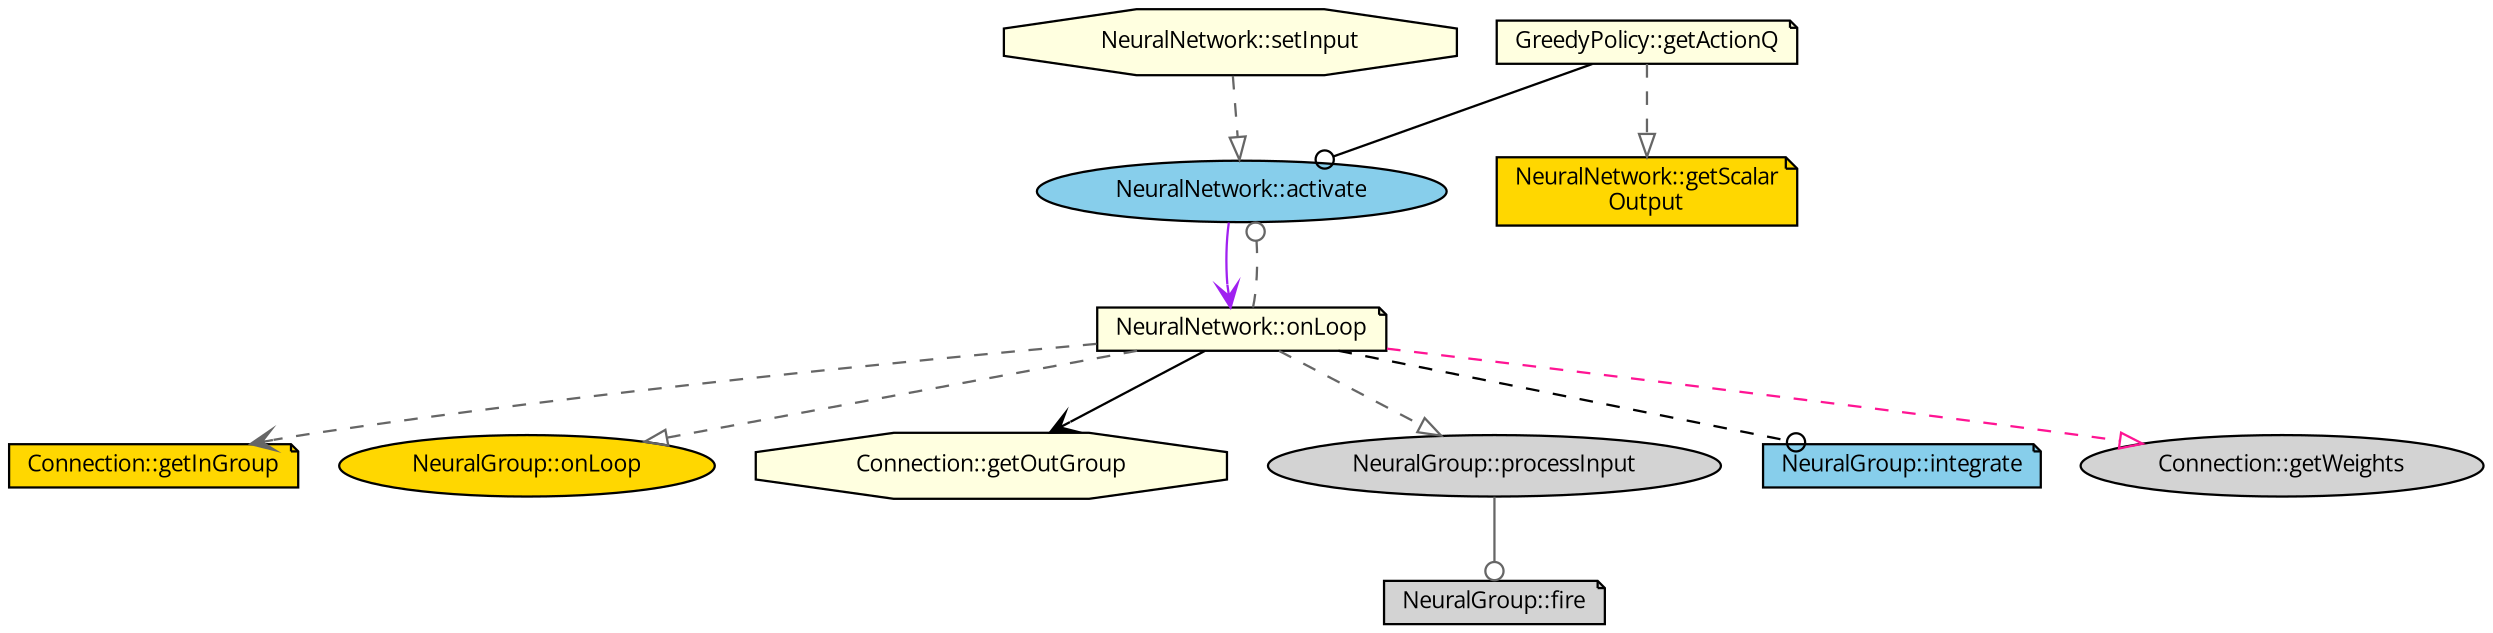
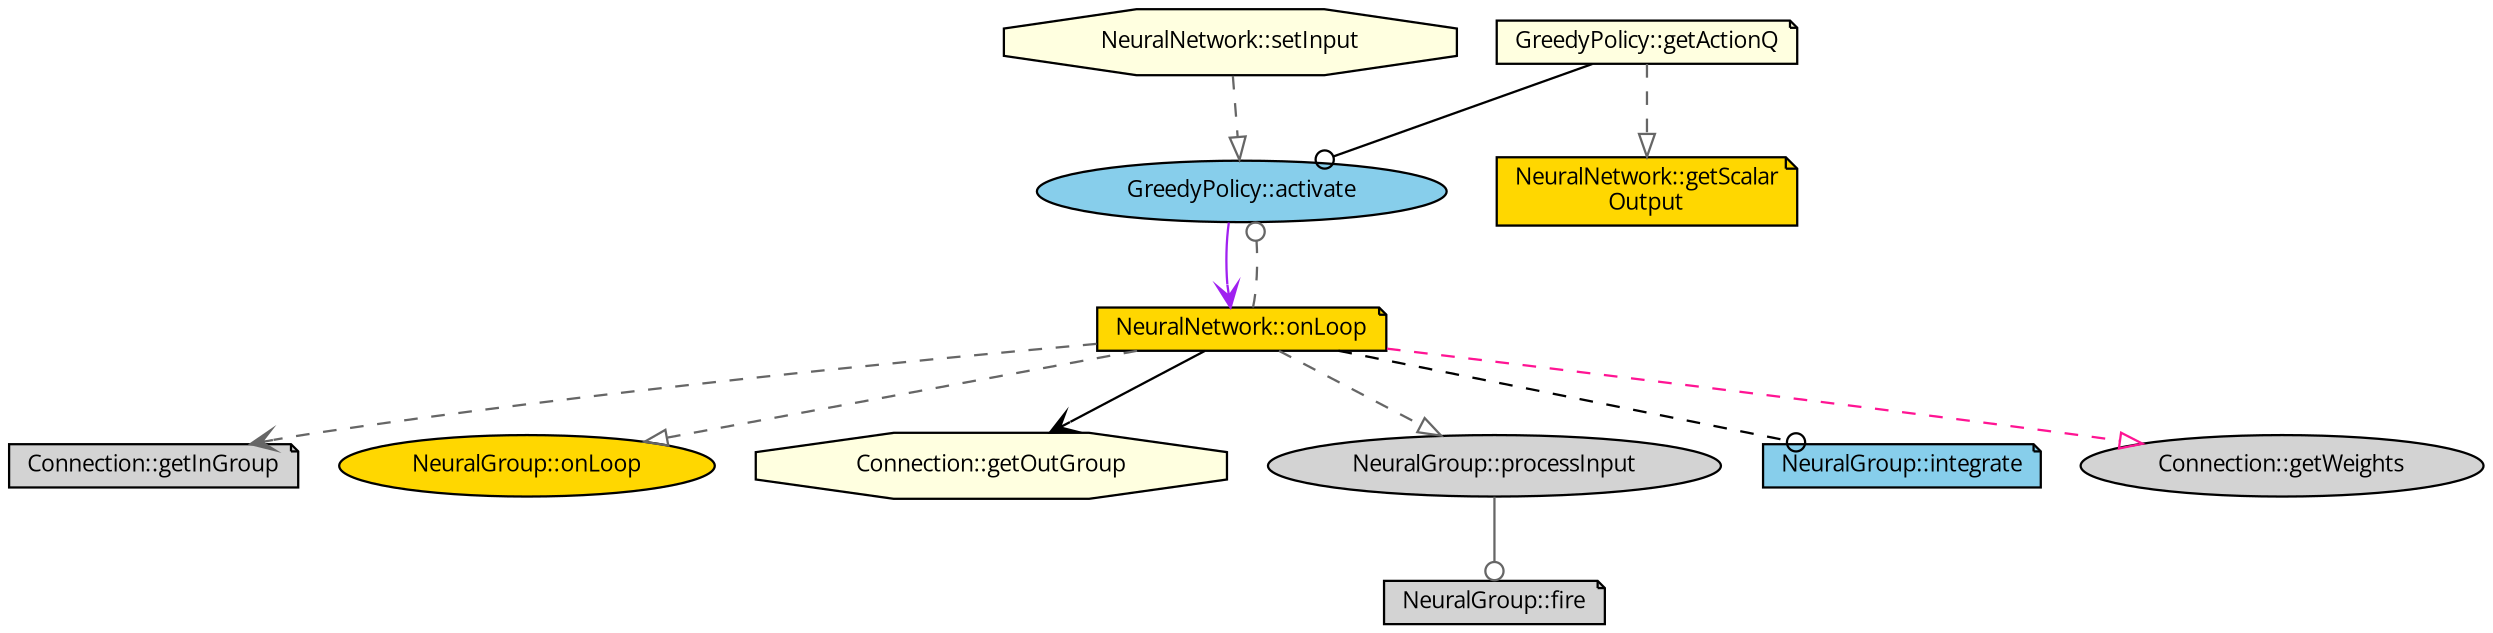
node "NeuralNetwork::activate": label "NeuralNetwork::activate" -> "GreedyPolicy::activate"
node "NeuralNetwork::onLoop": fillcolor lightyellow -> gold
node "Connection::getInGroup": fillcolor gold -> lightgrey
